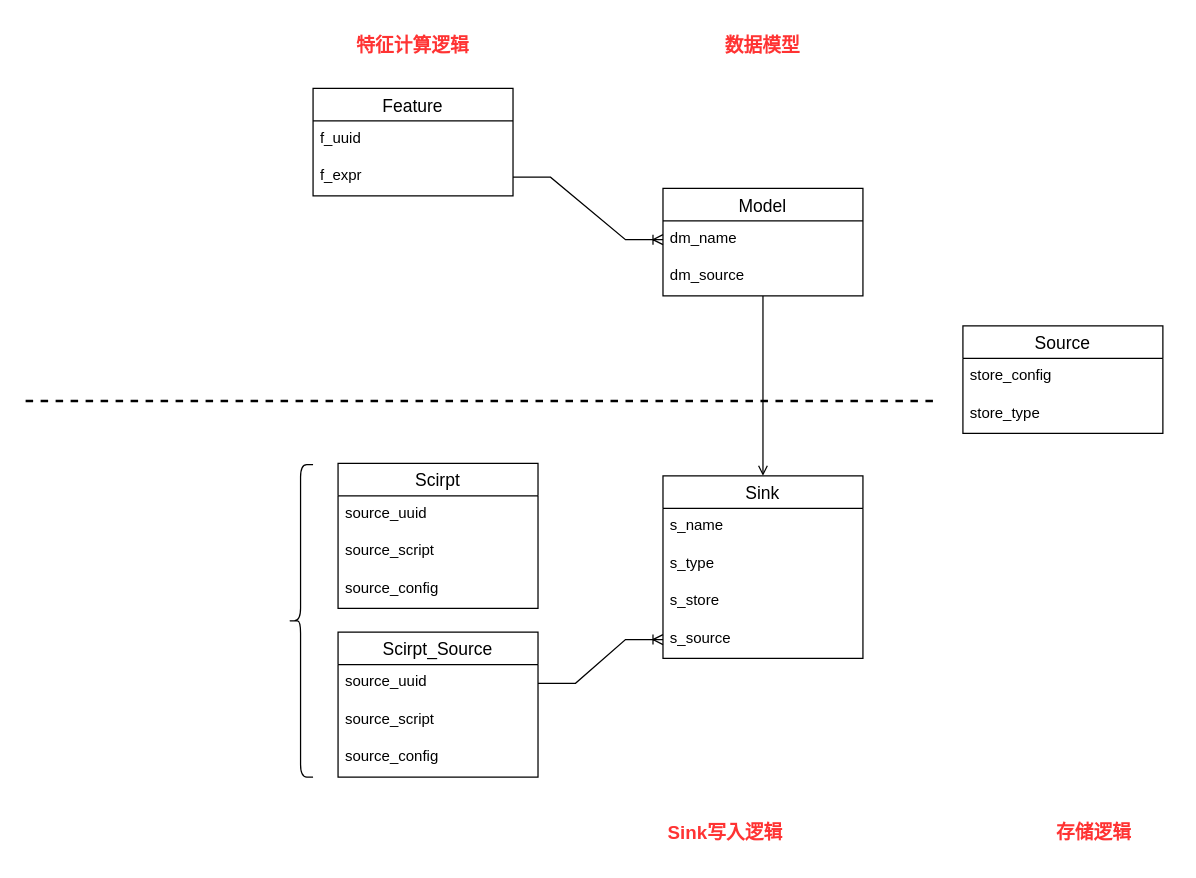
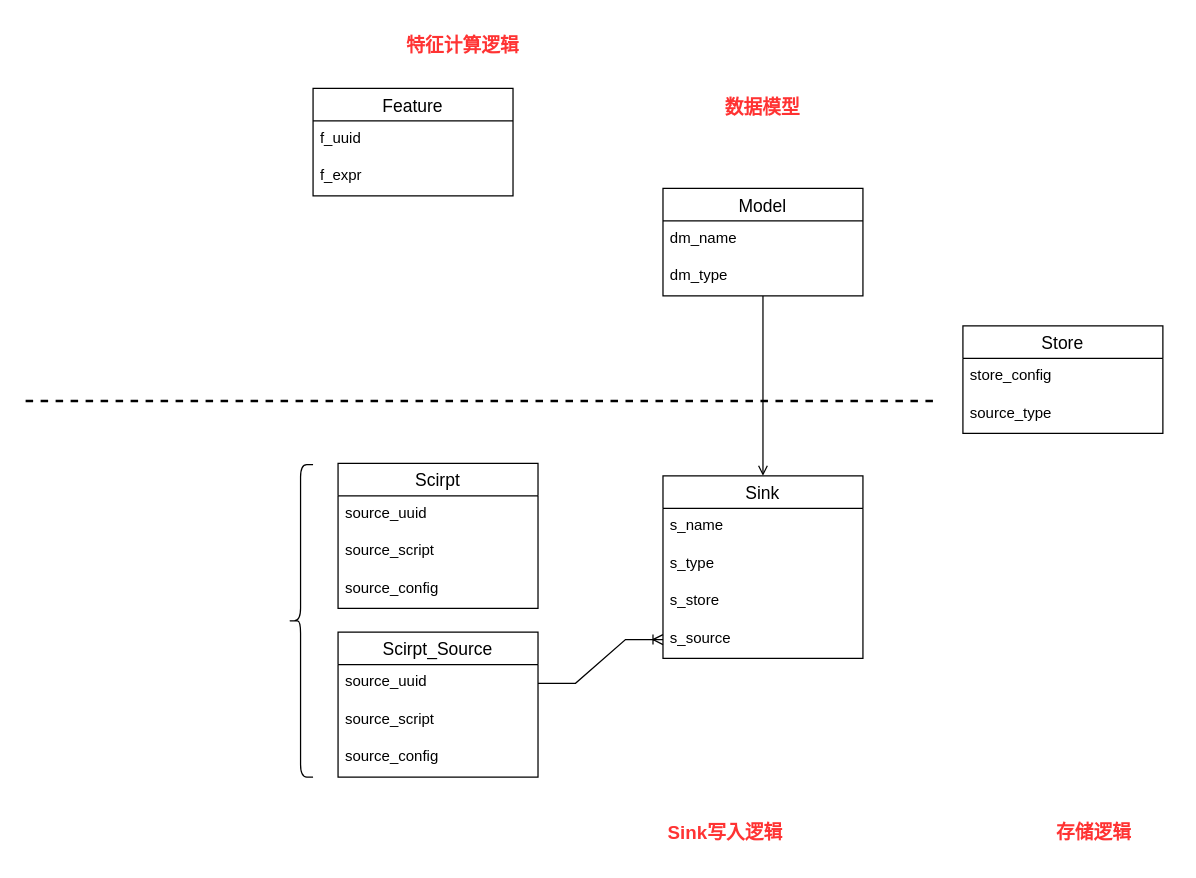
node "特征计算逻辑": moved (413, 44) -> (463, 44)
node "数据模型": moved (763, 44) -> (763, 107)
edge "f_expr" -> "dm_name": removed
node "dm_source": label "dm_source" -> "dm_type"
node "Source": label "Source" -> "Store"
node "store_type": label "store_type" -> "source_type"
